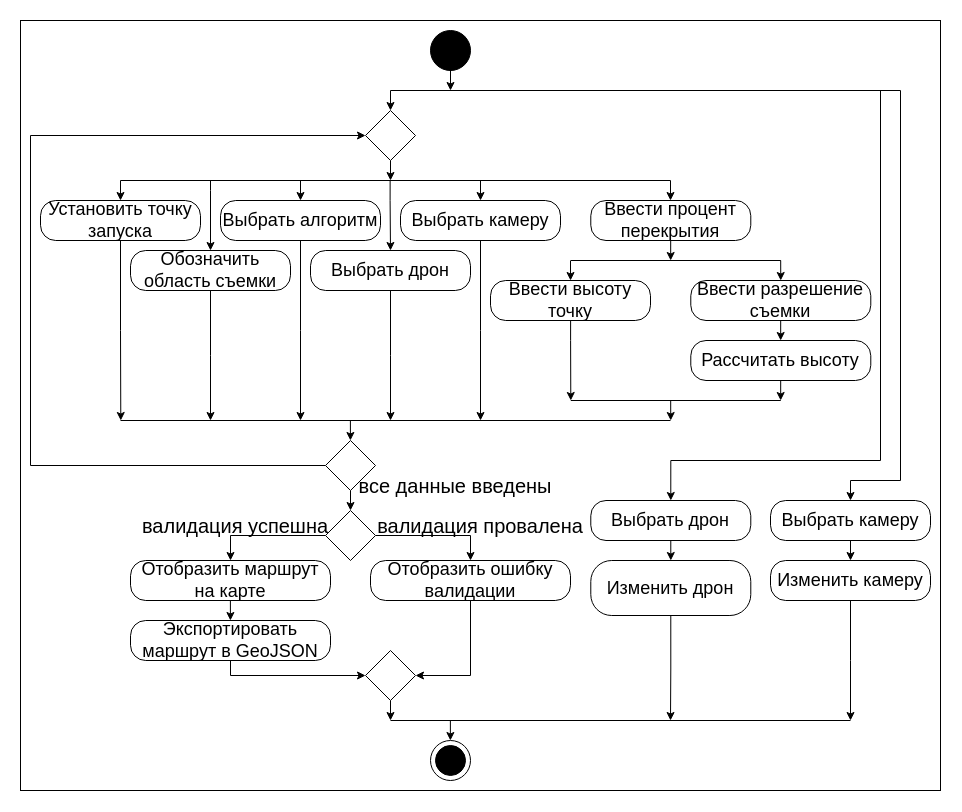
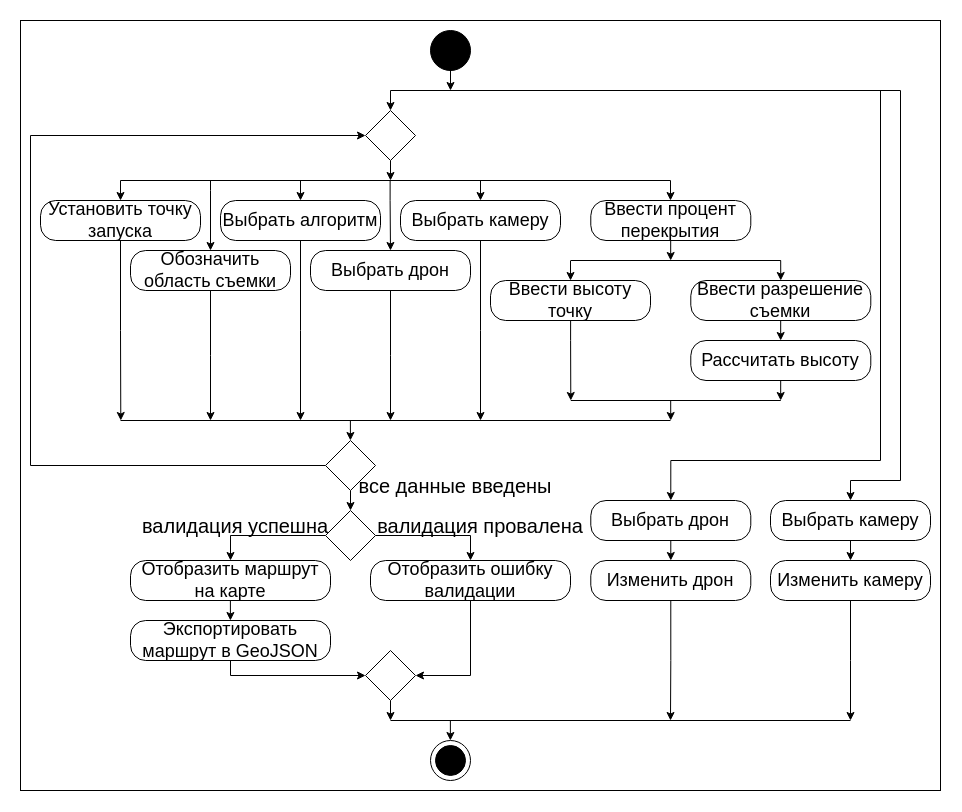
node "Изменить дрон": size 160x55 -> 160x40
